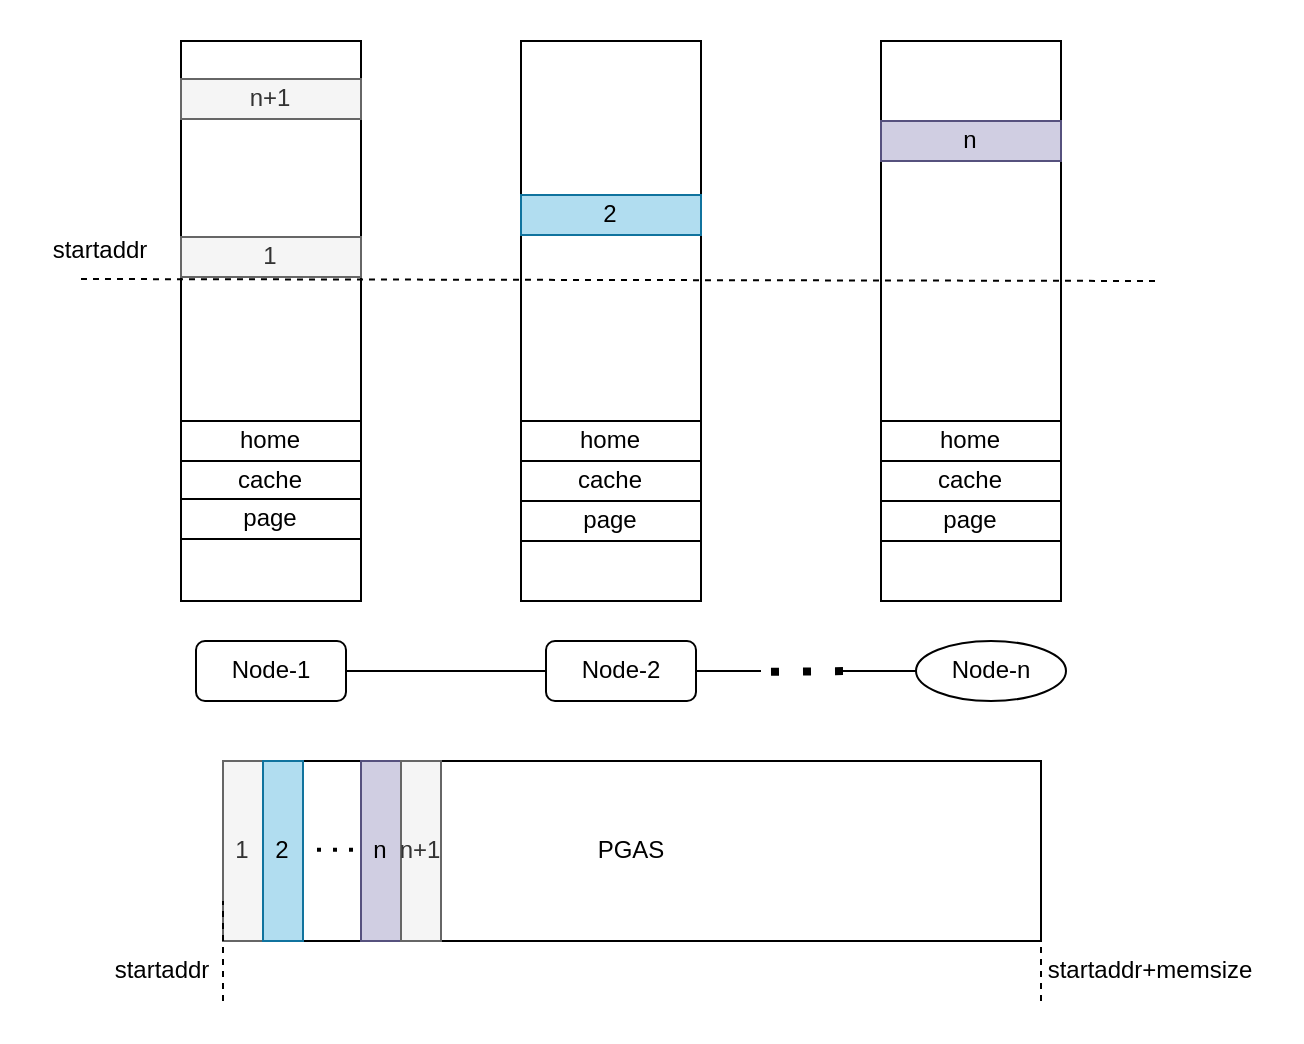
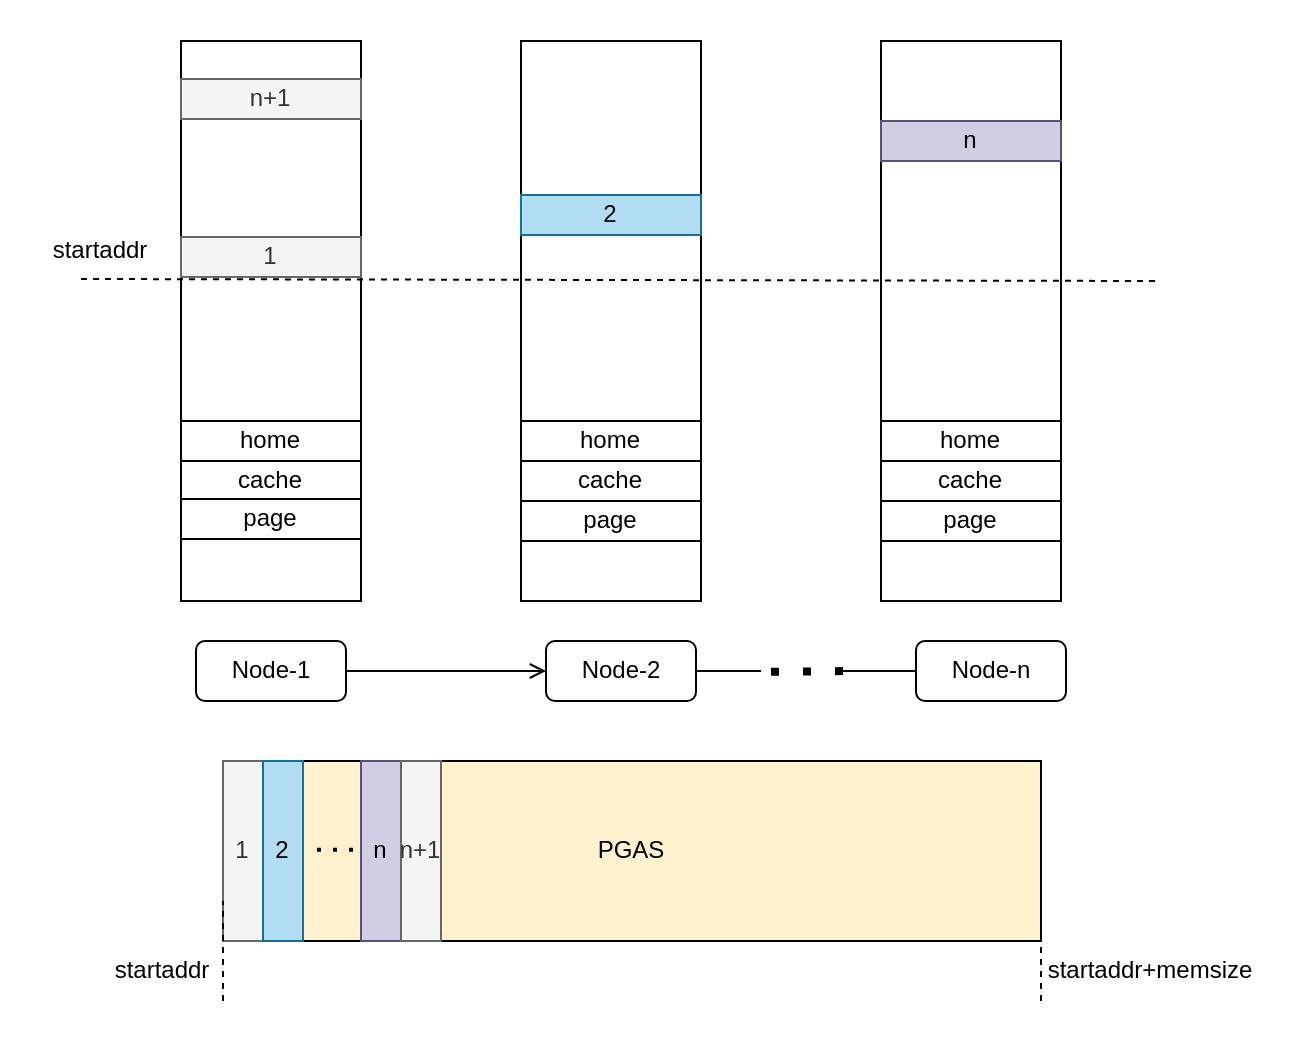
edge "Node-1" -- "Node-2": arrowhead none -> open
node "Node-n": shape ellipse -> rounded rectangle
node "PGAS": fillcolor #ffffff -> #fff2cc
